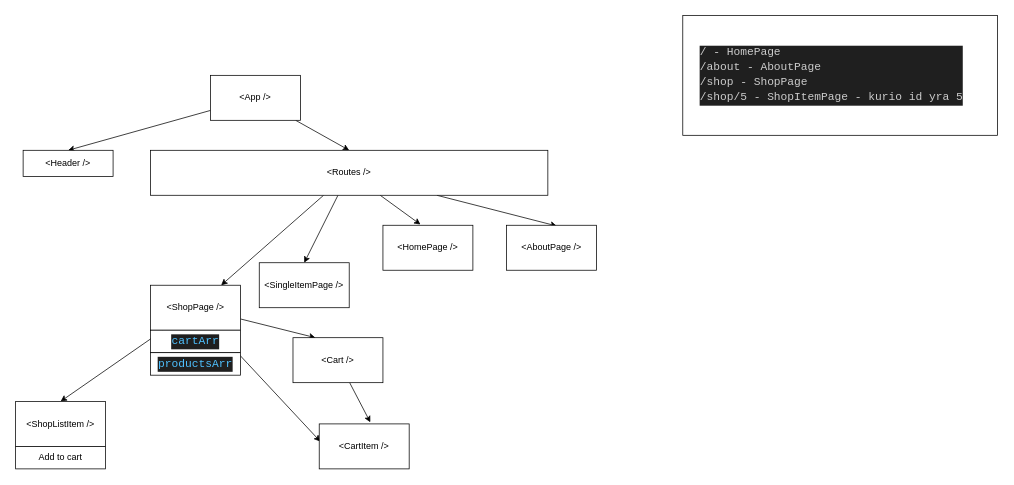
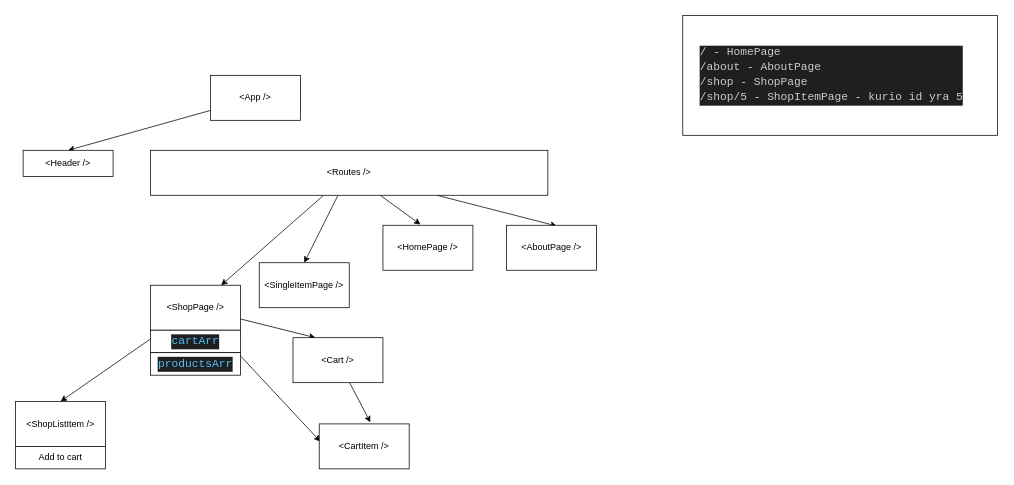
edge "<App />" -> "<Routes />": removed
